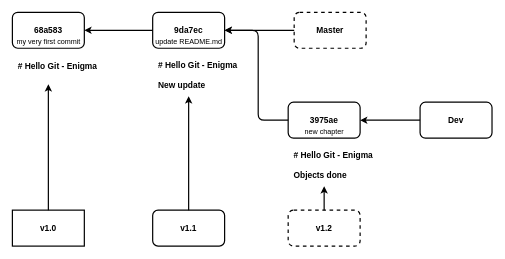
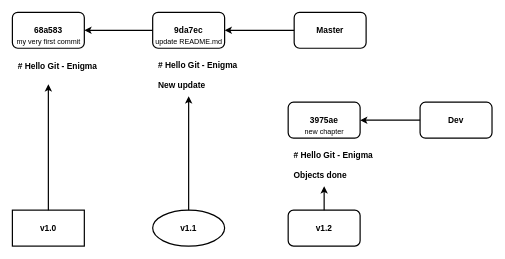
node "Master": style dashed -> solid
edge "3975ae" -> "9da7ec": removed
node "v1.1": shape rounded rectangle -> ellipse
node "v1.2": style dashed -> solid
